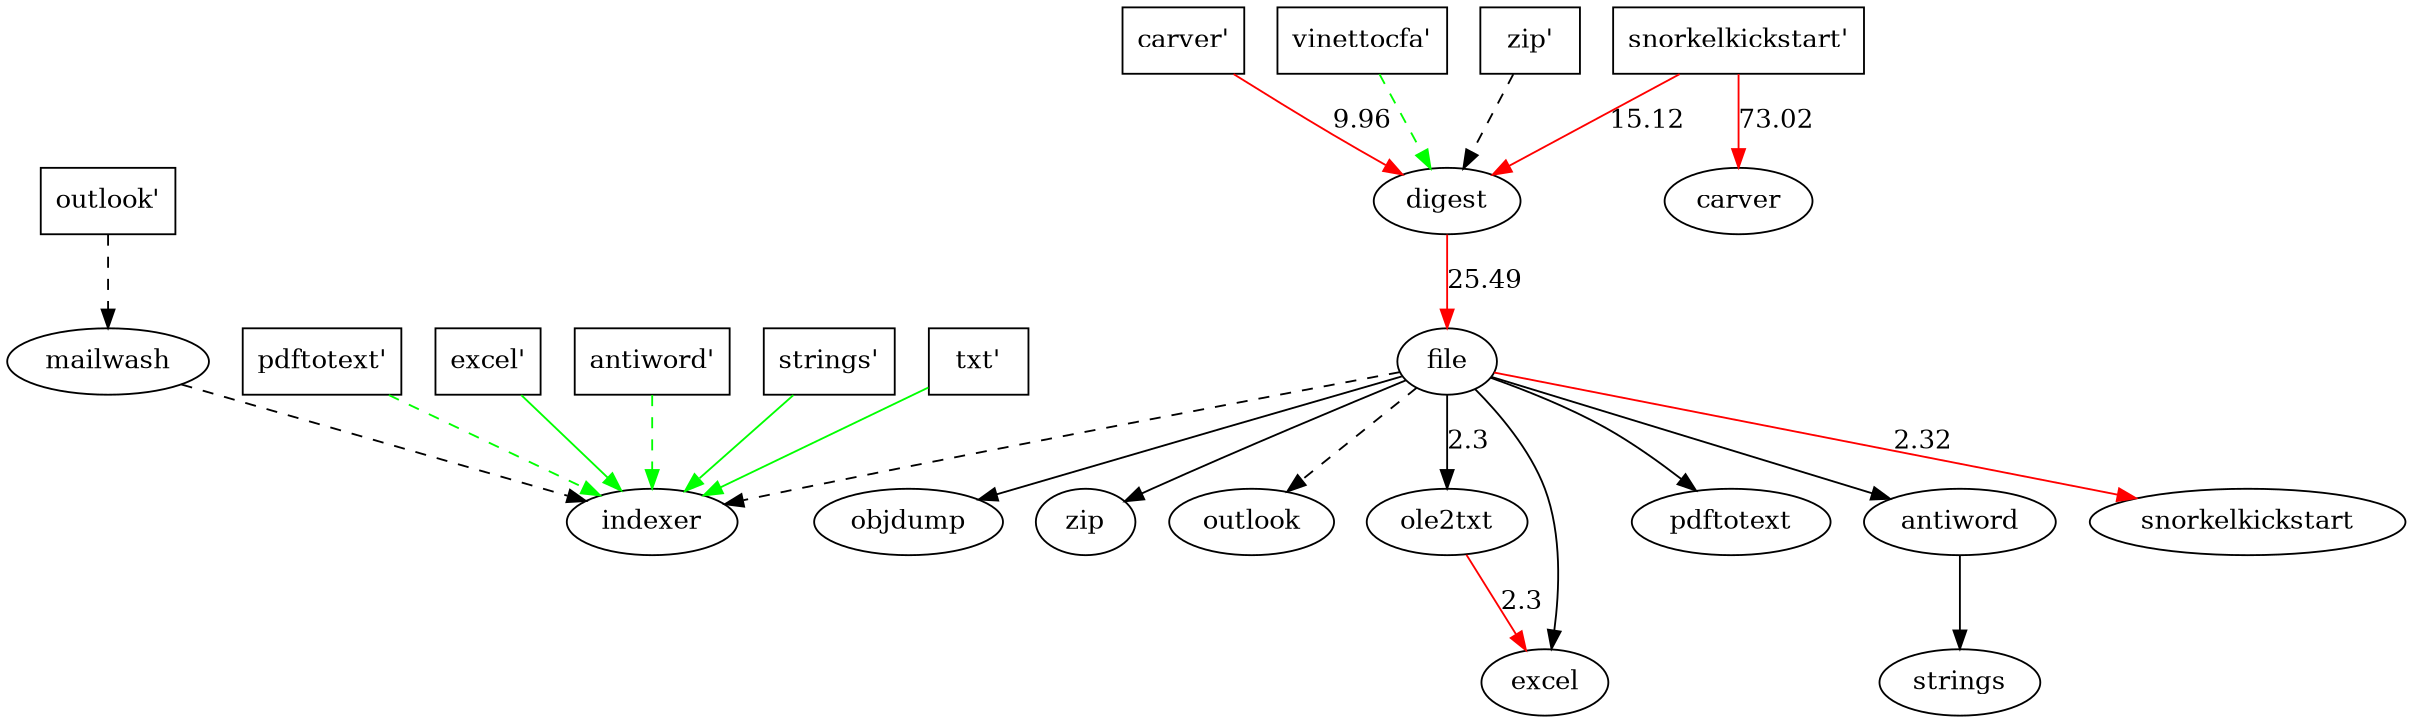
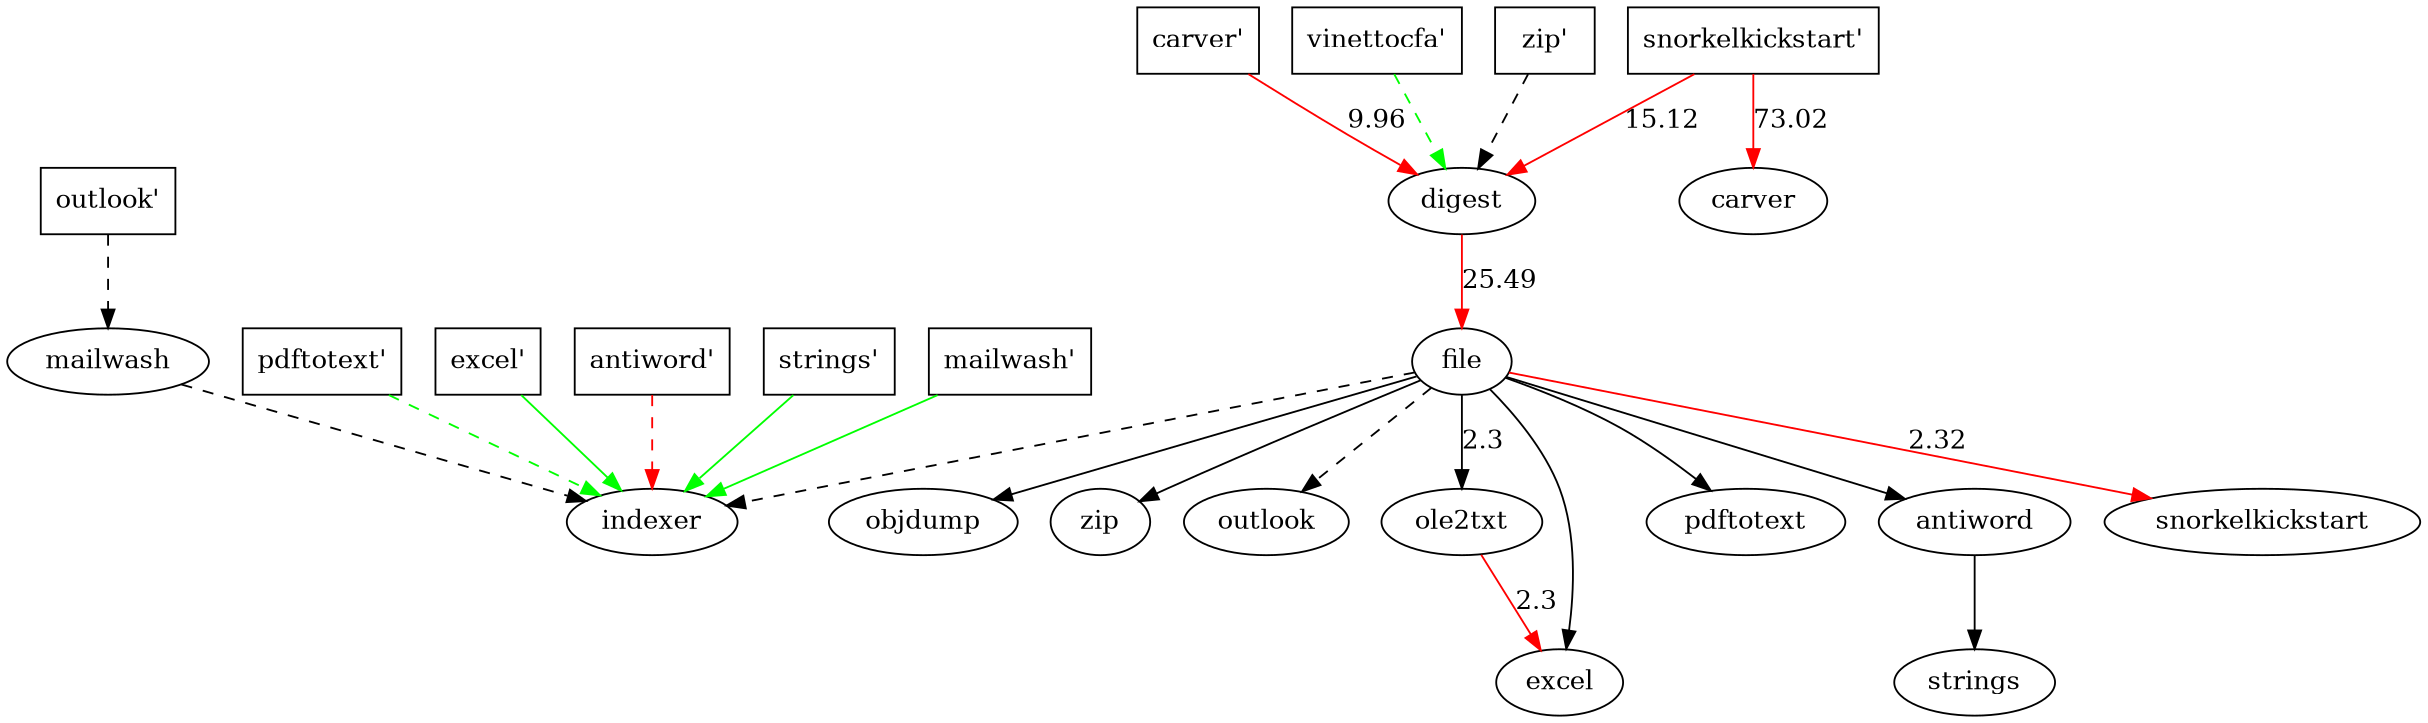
node "txt'": label "txt'" -> "mailwash'"
edge "antiword'" -> "indexer": color green -> red
